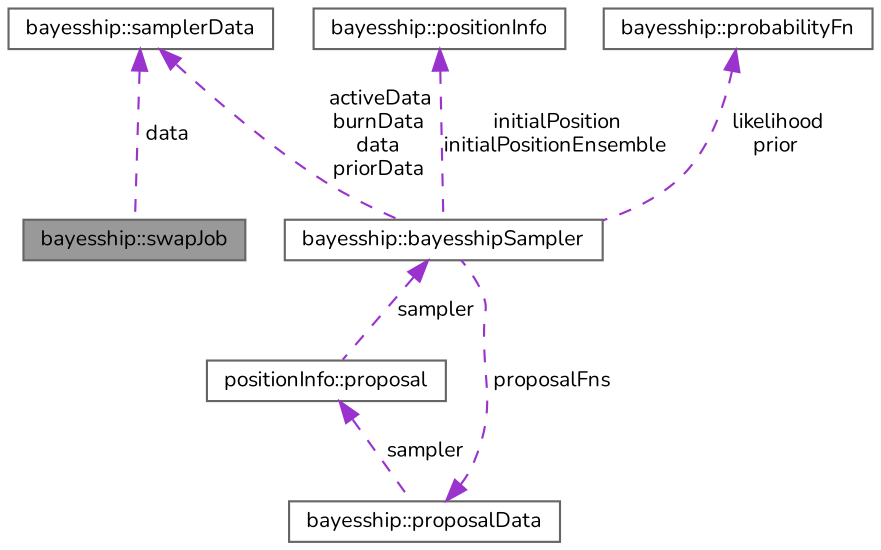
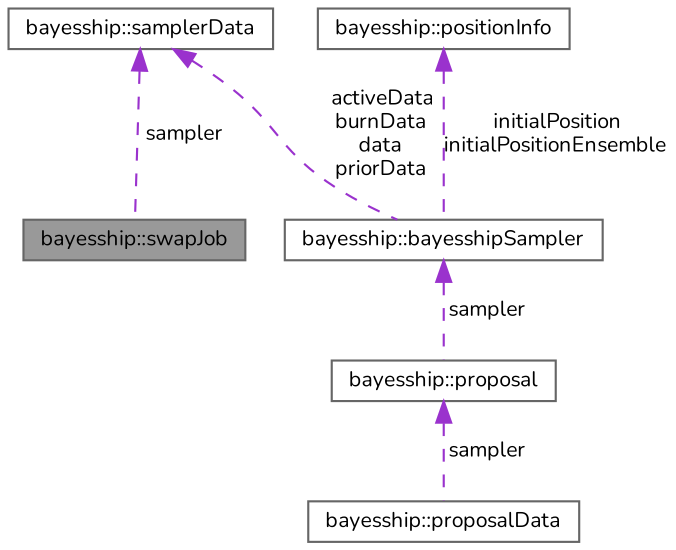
node "bayesship::probabilityFn": removed
edge "bayesship::swapJob" -> "bayesship::samplerData": label " data" -> " sampler"
edge "bayesship::bayesshipSampler" -> "bayesship::proposalData": removed, label "proposalFns"
node "positionInfo::proposal": label "positionInfo::proposal" -> "bayesship::proposal"
